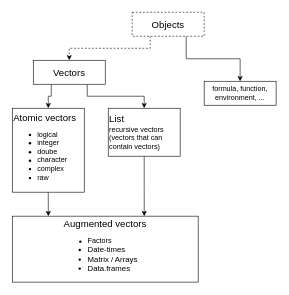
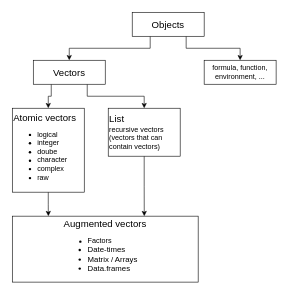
node "Objects": style dashed -> solid
edge "Objects" -> "Vectors": style dashed -> solid
node "formula, function, environment, ...": moved (240, 93) -> (240, 72)
